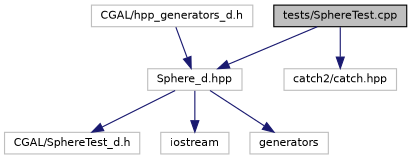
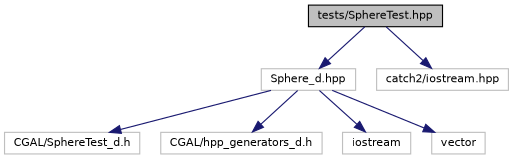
node "tests/SphereTest.cpp": label "tests/SphereTest.cpp" -> "tests/SphereTest.hpp"
edge "CGAL/hpp_generators_d.h" -> "Sphere_d.hpp": reversed
node "catch2/catch.hpp": label "catch2/catch.hpp" -> "catch2/iostream.hpp"
node "generators": label "generators" -> "vector"
